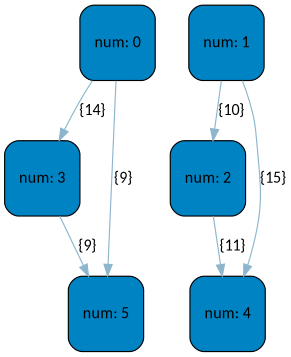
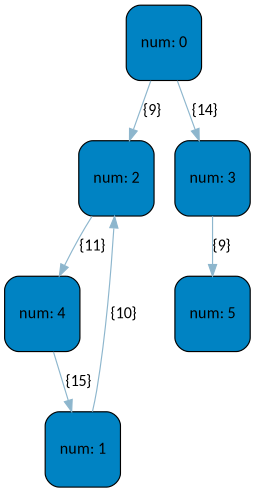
edge "num: 0" -> "num: 5": now "num: 0" -> "num: 2"
edge "num: 1" -> "num: 4": reversed
